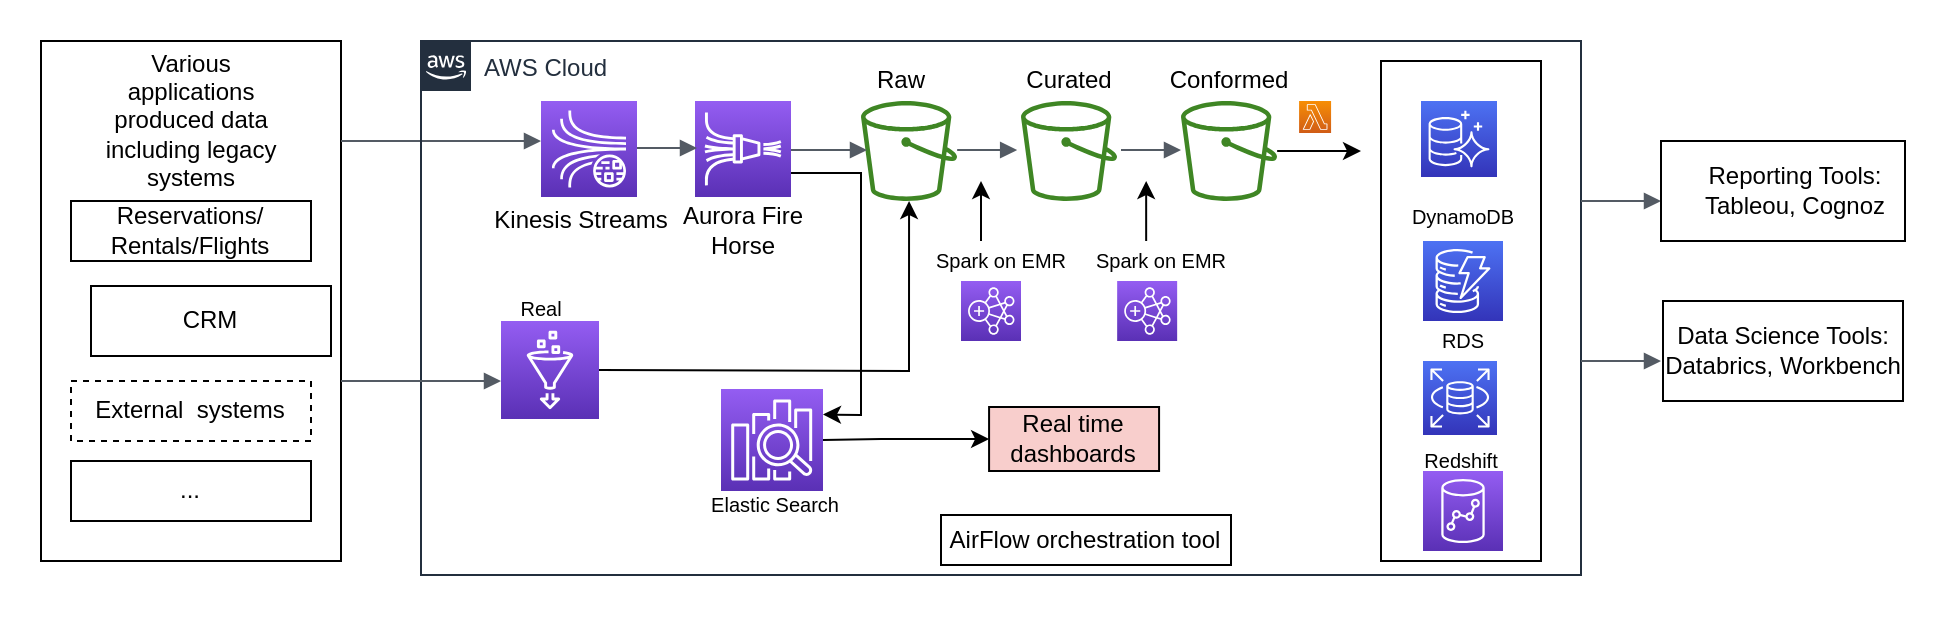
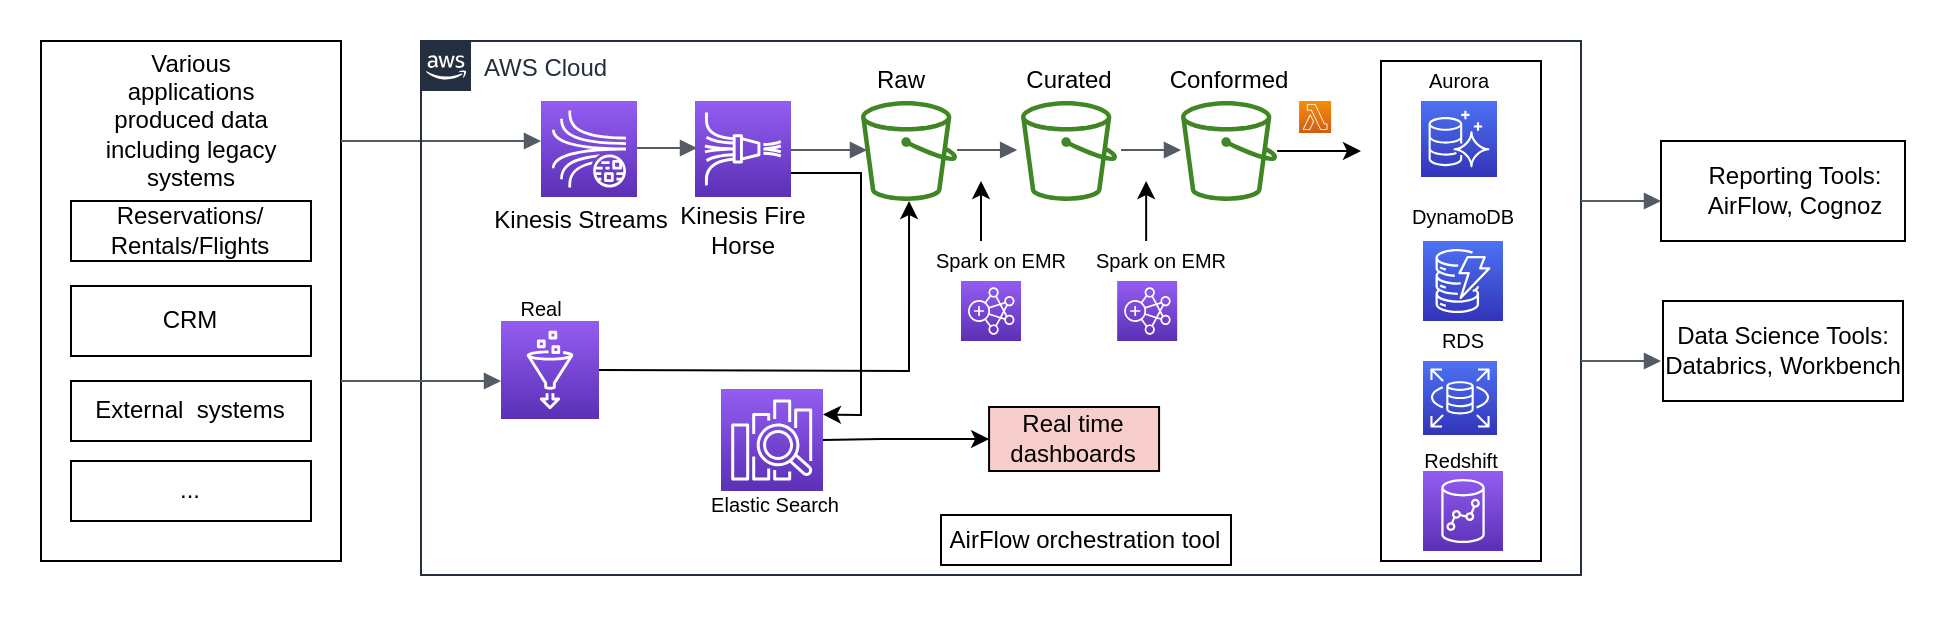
node "Aurora": added
node "Reporting Tools:Tableou, Cognoz": label "Reporting Tools:Tableou, Cognoz" -> "Reporting Tools:AirFlow, Cognoz"
node "Aurora Fire Horse": label "Aurora Fire Horse" -> "Kinesis Fire Horse"
node "CRM": moved (211, 321) -> (191, 321)
node "External systems": style dashed -> solid
